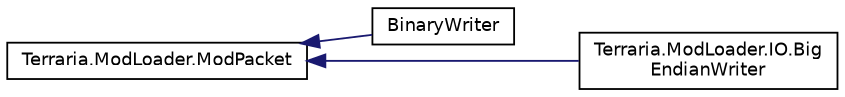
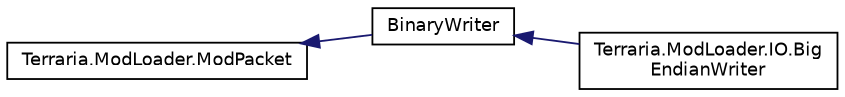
edge "Terraria.ModLoader.IO.Big EndianWriter" -> "Terraria.ModLoader.ModPacket": now "Terraria.ModLoader.IO.Big EndianWriter" -> "BinaryWriter"
